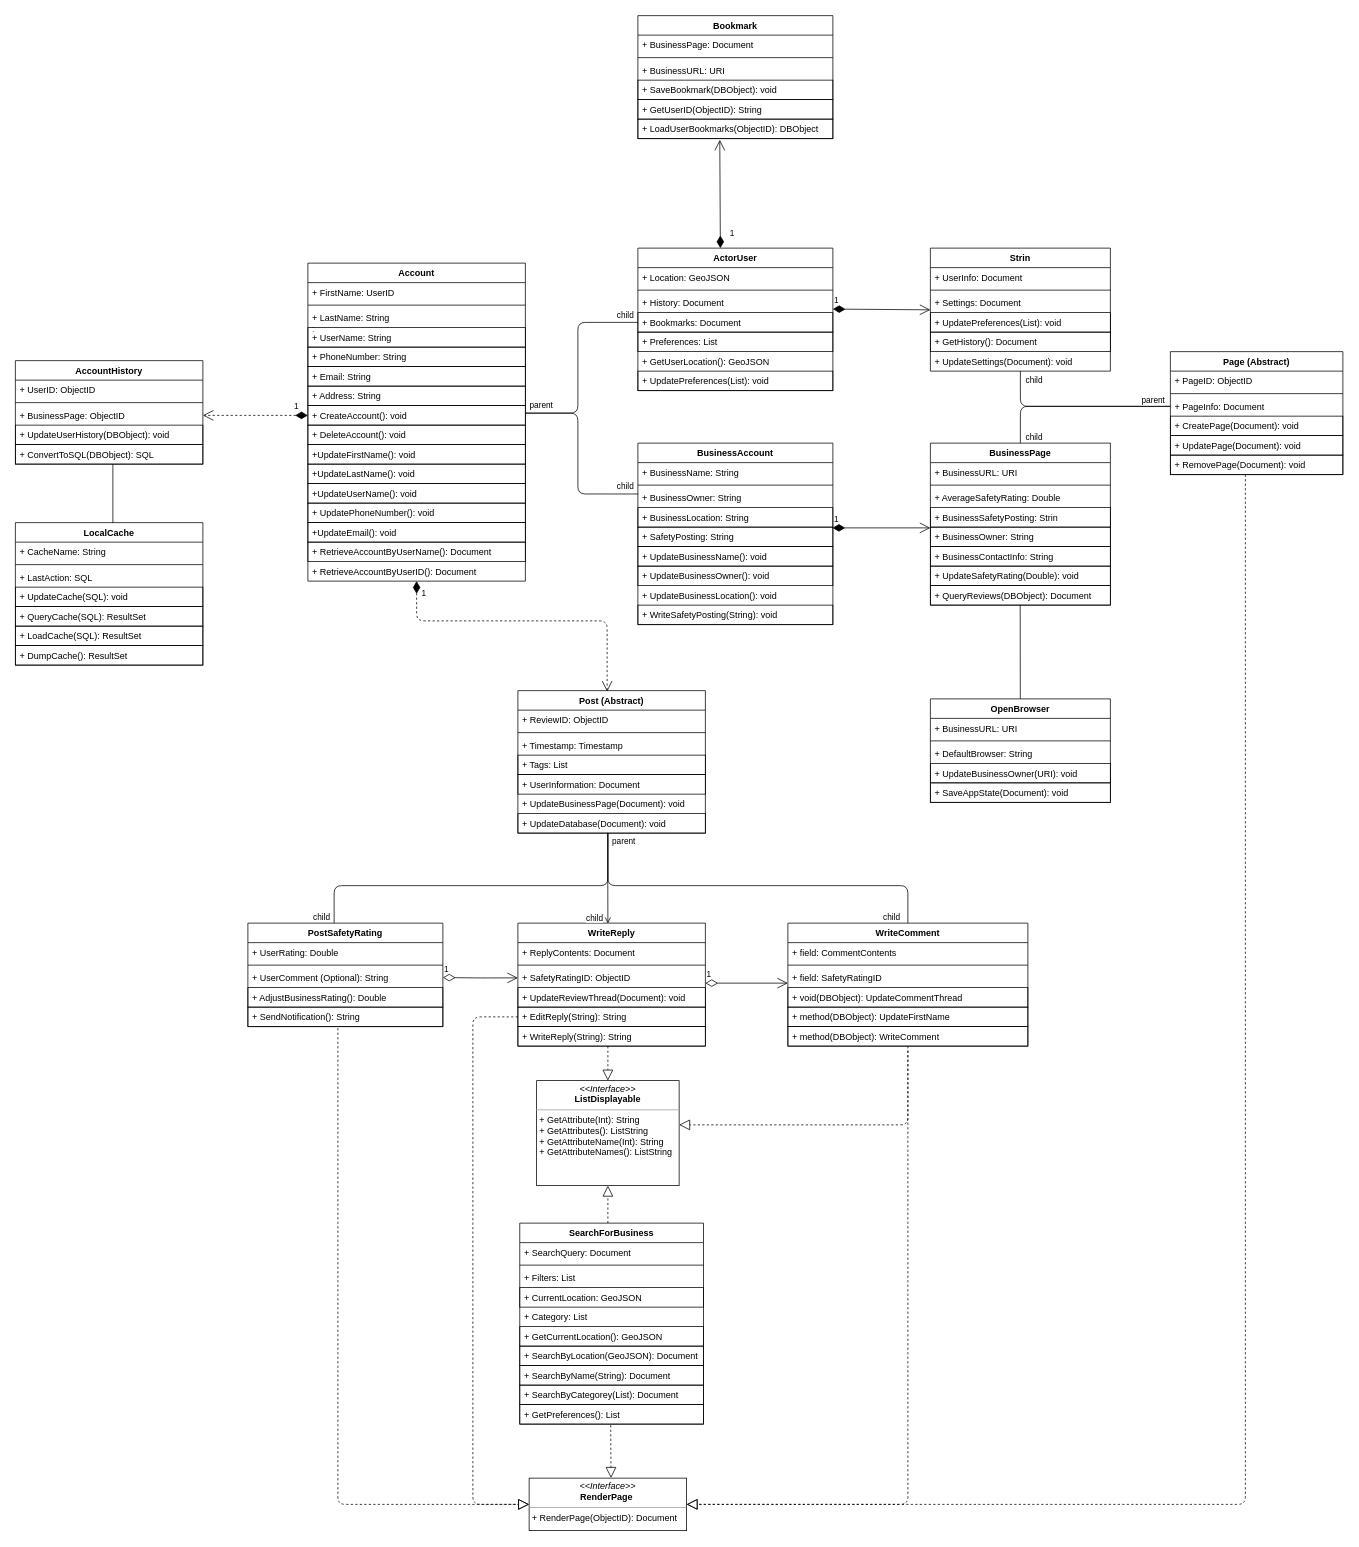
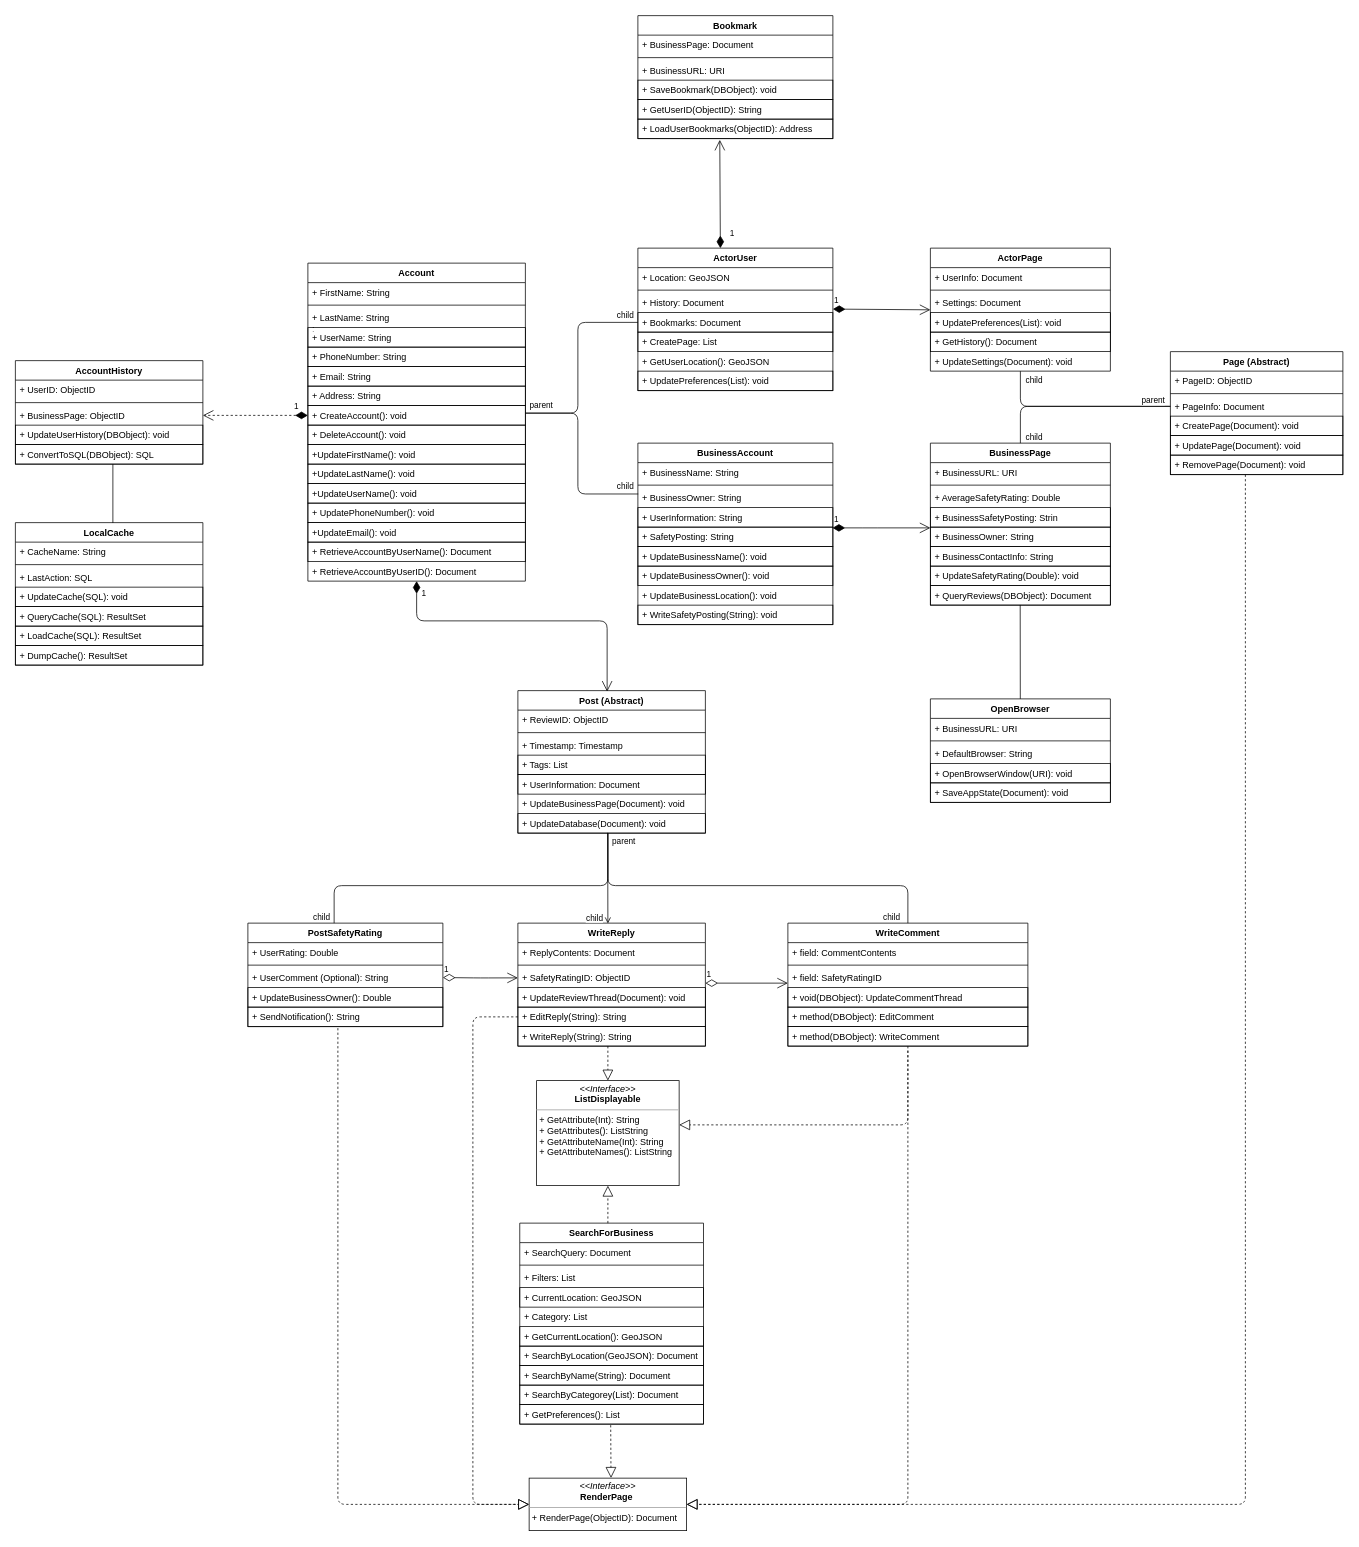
node "+ LoadUserBookmarks(ObjectID): DBObject": label "+ LoadUserBookmarks(ObjectID): DBObject" -> "+ LoadUserBookmarks(ObjectID): Address"
node "Strin": label "Strin" -> "ActorPage"
node "+ FirstName: UserID": label "+ FirstName: UserID" -> "+ FirstName: String"
node "+ Preferences: List": label "+ Preferences: List" -> "+ CreatePage: List"
node "+ BusinessLocation: String": label "+ BusinessLocation: String" -> "+ UserInformation: String"
edge "+ RetrieveAccountByUserID(): Document" -- "Post (Abstract)": style dashed -> solid
node "+ UpdateBusinessOwner(URI): void": label "+ UpdateBusinessOwner(URI): void" -> "+ OpenBrowserWindow(URI): void"
node "+ AdjustBusinessRating(): Double": label "+ AdjustBusinessRating(): Double" -> "+ UpdateBusinessOwner(): Double"
node "+ method(DBObject): UpdateFirstName": label "+ method(DBObject): UpdateFirstName" -> "+ method(DBObject): EditComment"
